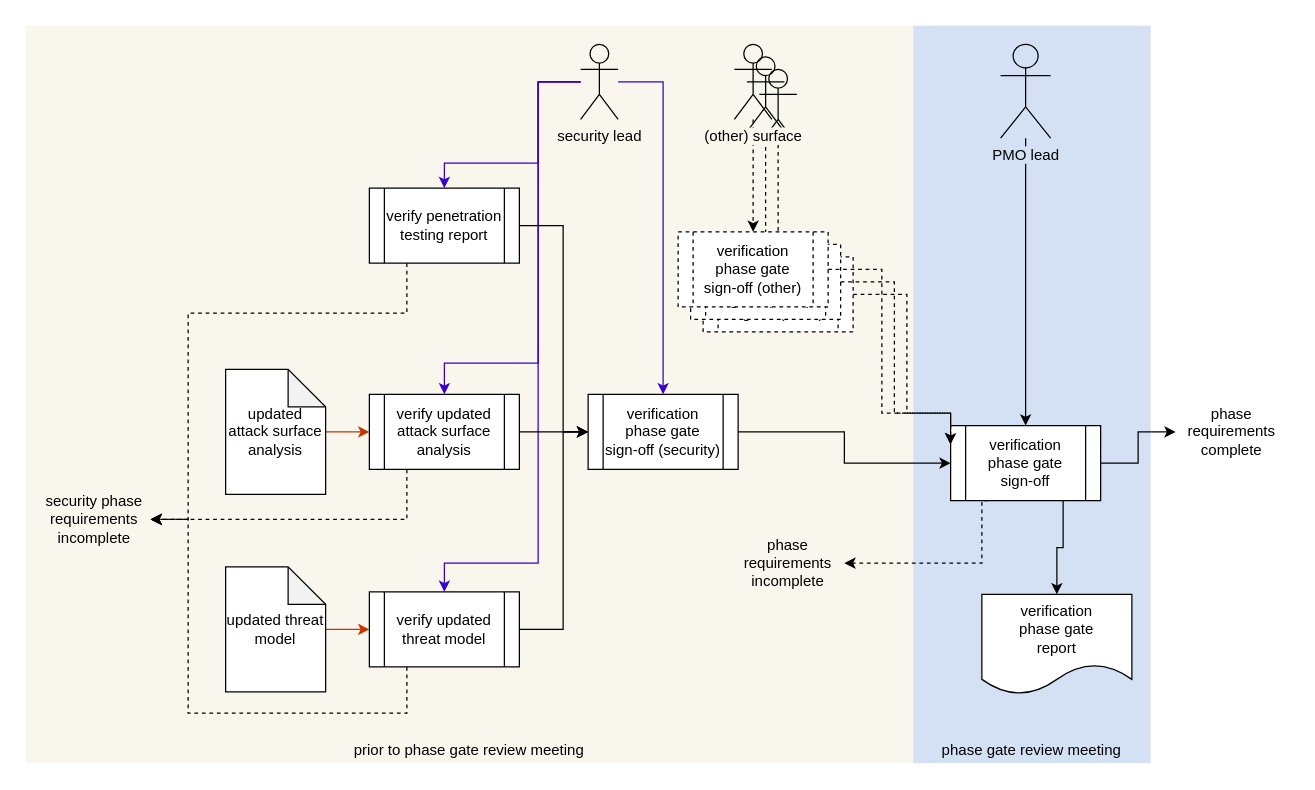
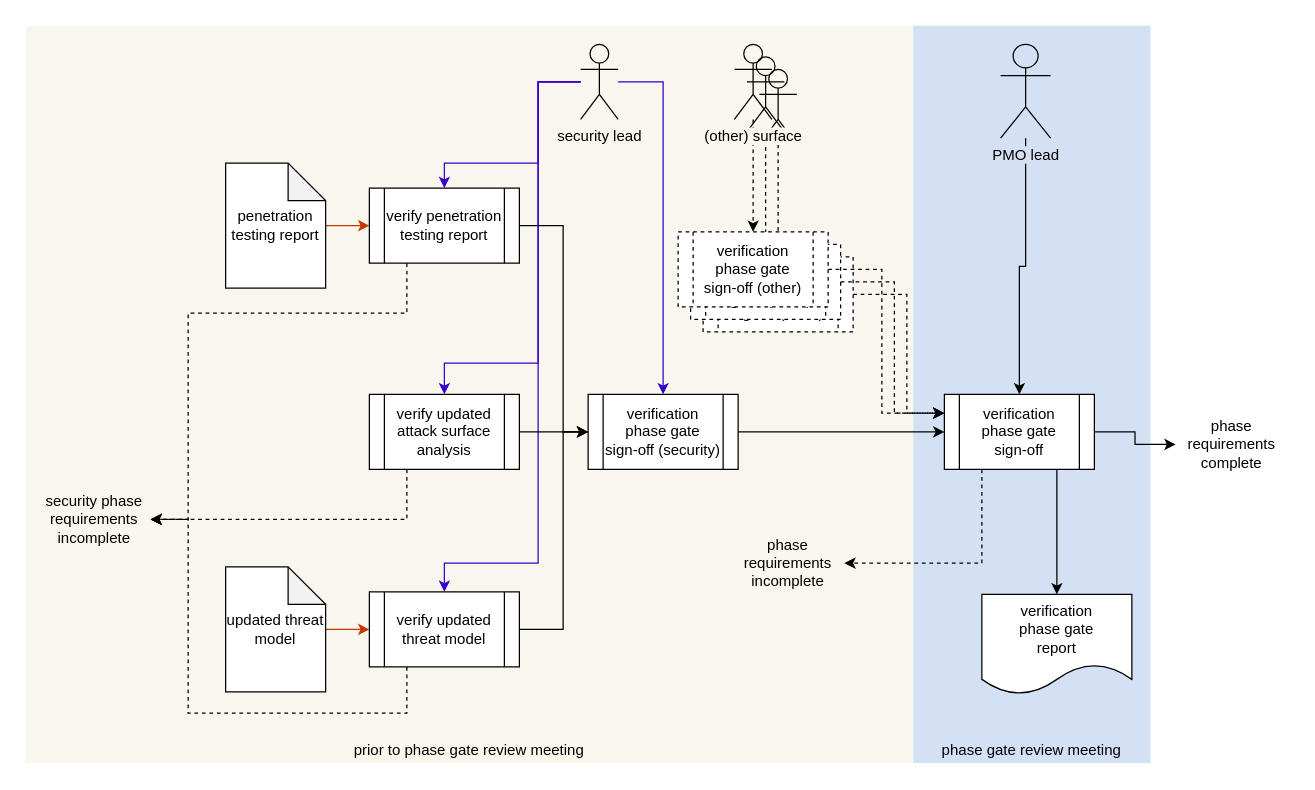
node "penetration testing report": added
edge "penetration testing report" -> "verify penetration testing report": added
node "updated attack surface analysis": removed
edge "updated attack surface analysis" -> "verify updated attack surface analysis": removed
node "phase requirements complete": moved (1232, 432) -> (1232, 444)
node "verification phase gate sign-off": moved (1026, 463) -> (1019, 432)
